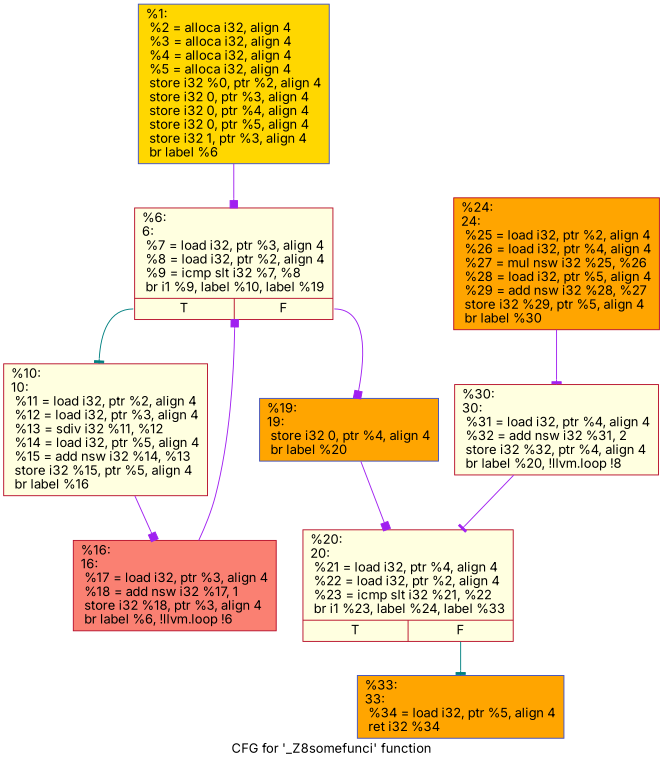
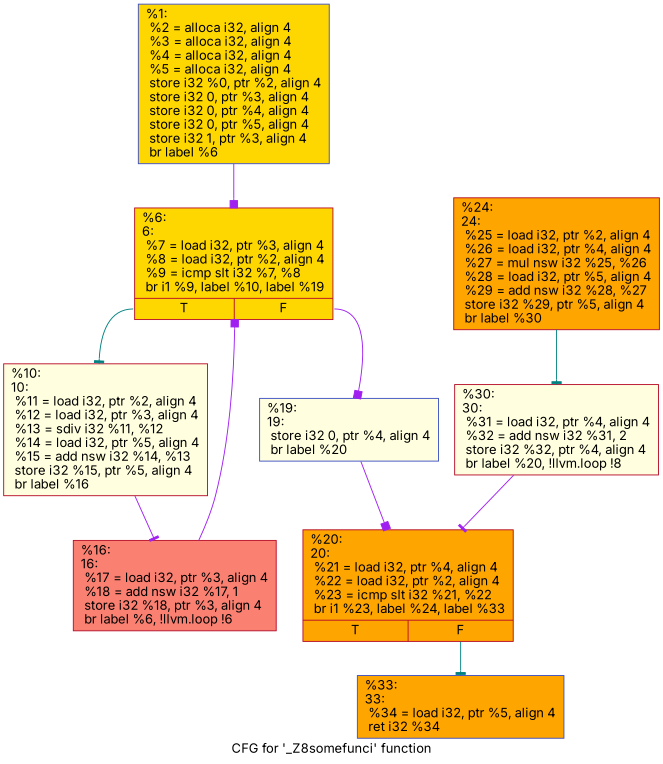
node "%6:": fillcolor lightyellow -> gold
edge "%24:" -> "%30:": color purple -> teal
node "%19:": fillcolor orange -> lightyellow
edge "%10:" -> "%16:": arrowhead box -> tee
node "%20:": fillcolor lightyellow -> orange
